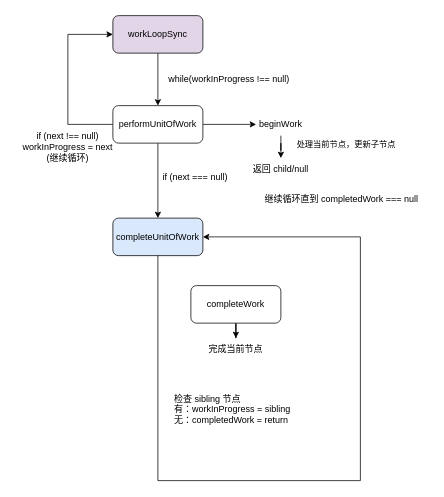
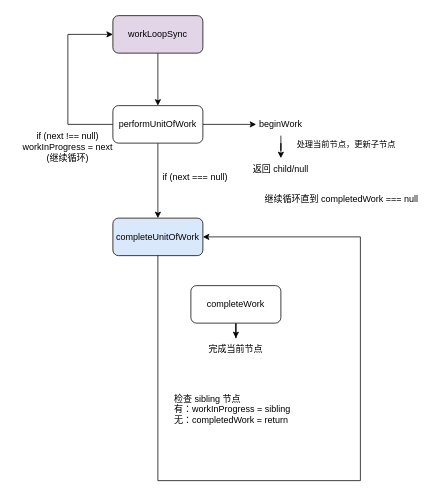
node "while(workInProgress !== null)": removed
